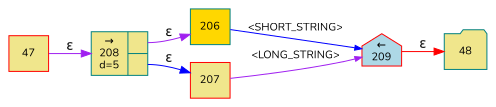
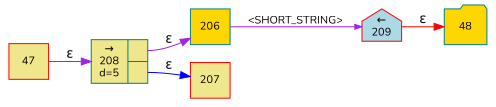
edge "206" -> "← 209": color blue -> purple
node "48": fillcolor khaki -> gold
edge "207" -> "← 209": removed, label "<LONG_STRING>"
